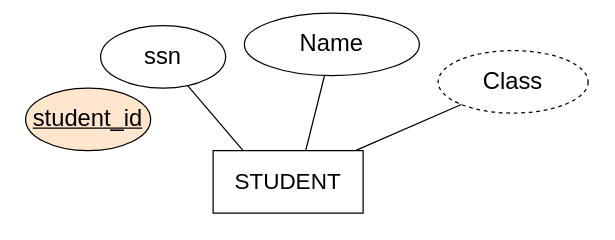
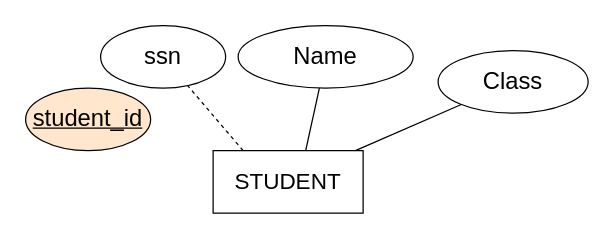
node "Name": moved (332, 44) -> (326, 57)
node "Class": style dashed -> solid
edge "ssn" -- "STUDENT": style solid -> dashed
